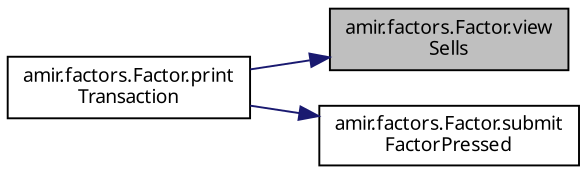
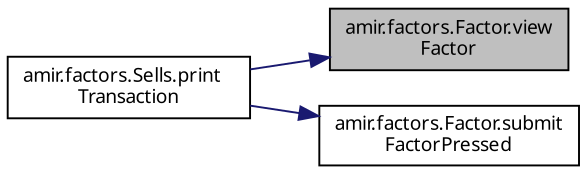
node "amir.factors.Factor.view Sells": label "amir.factors.Factor.view Sells" -> "amir.factors.Factor.view Factor"
node "amir.factors.Factor.print Transaction": label "amir.factors.Factor.print Transaction" -> "amir.factors.Sells.print Transaction"
